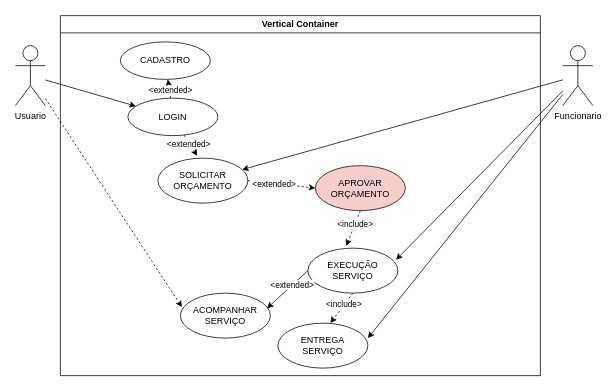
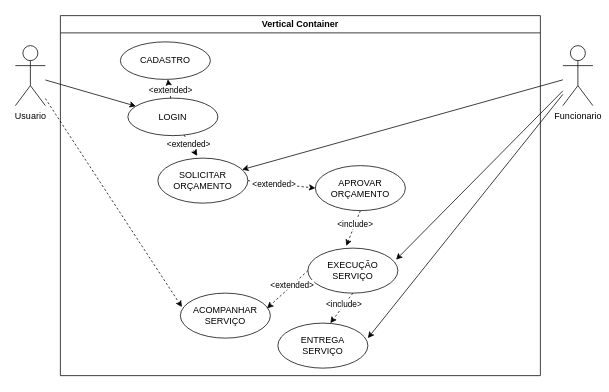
node "APROVAR ORÇAMENTO": fillcolor #f8cecc -> #ffffff
edge "EXECUÇÃO SERVIÇO" -> "ACOMPANHAR SERVIÇO": style solid -> dashed
